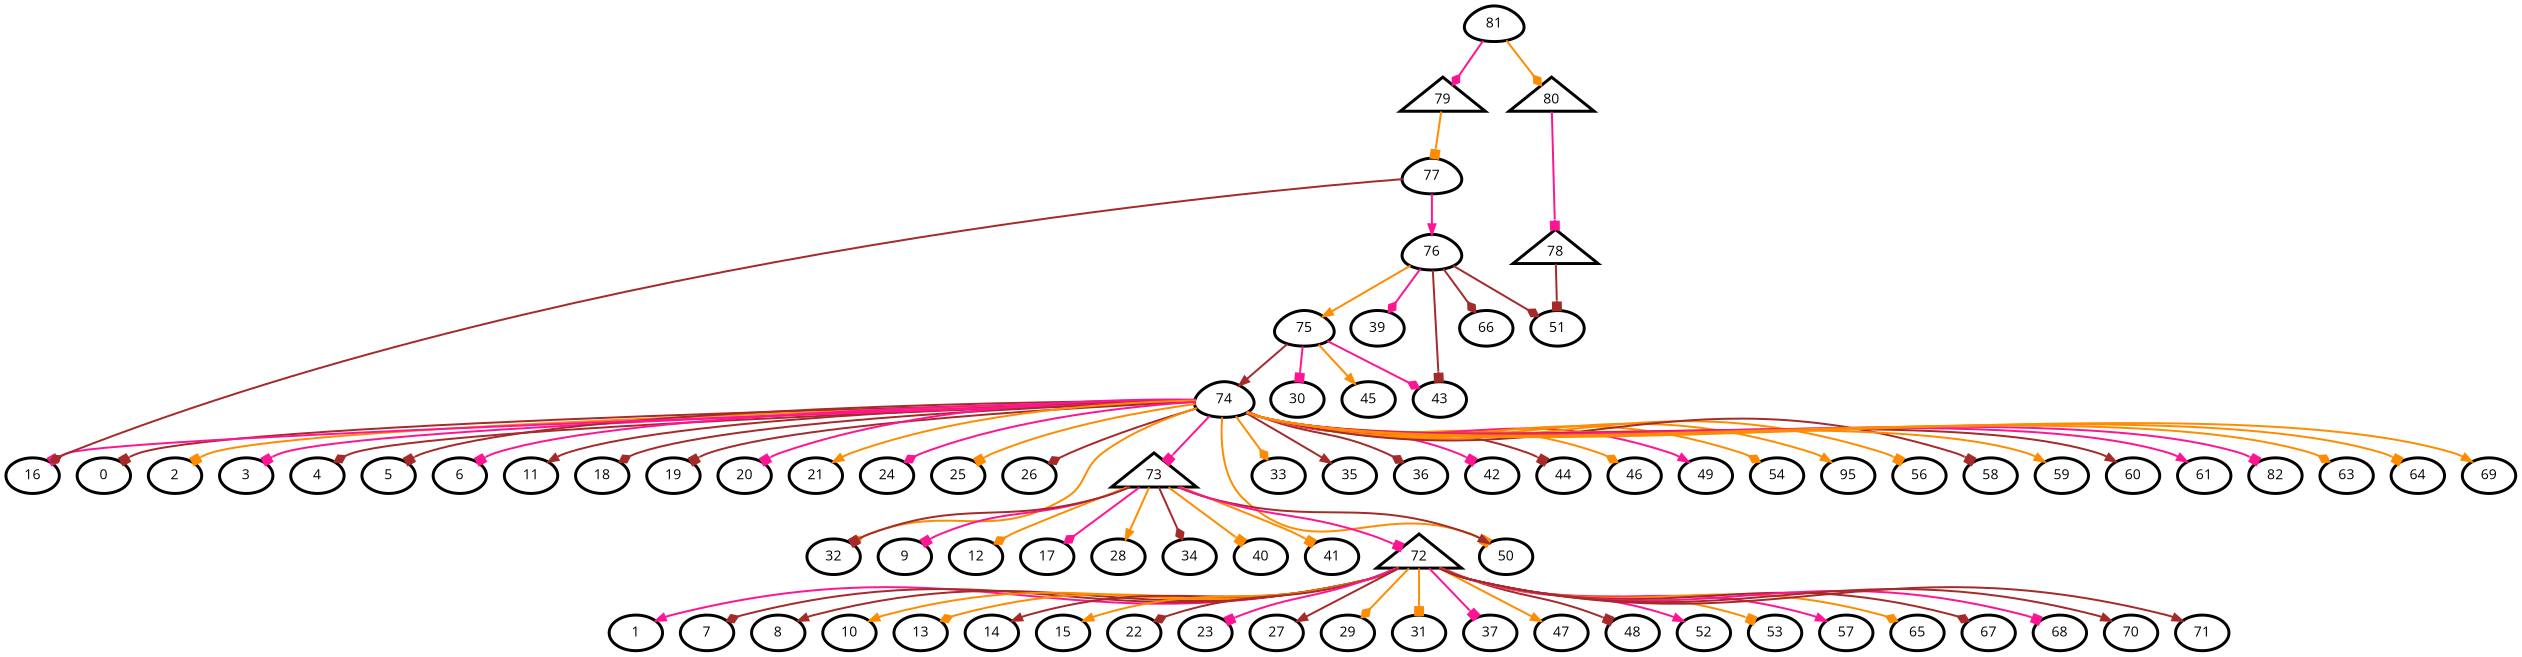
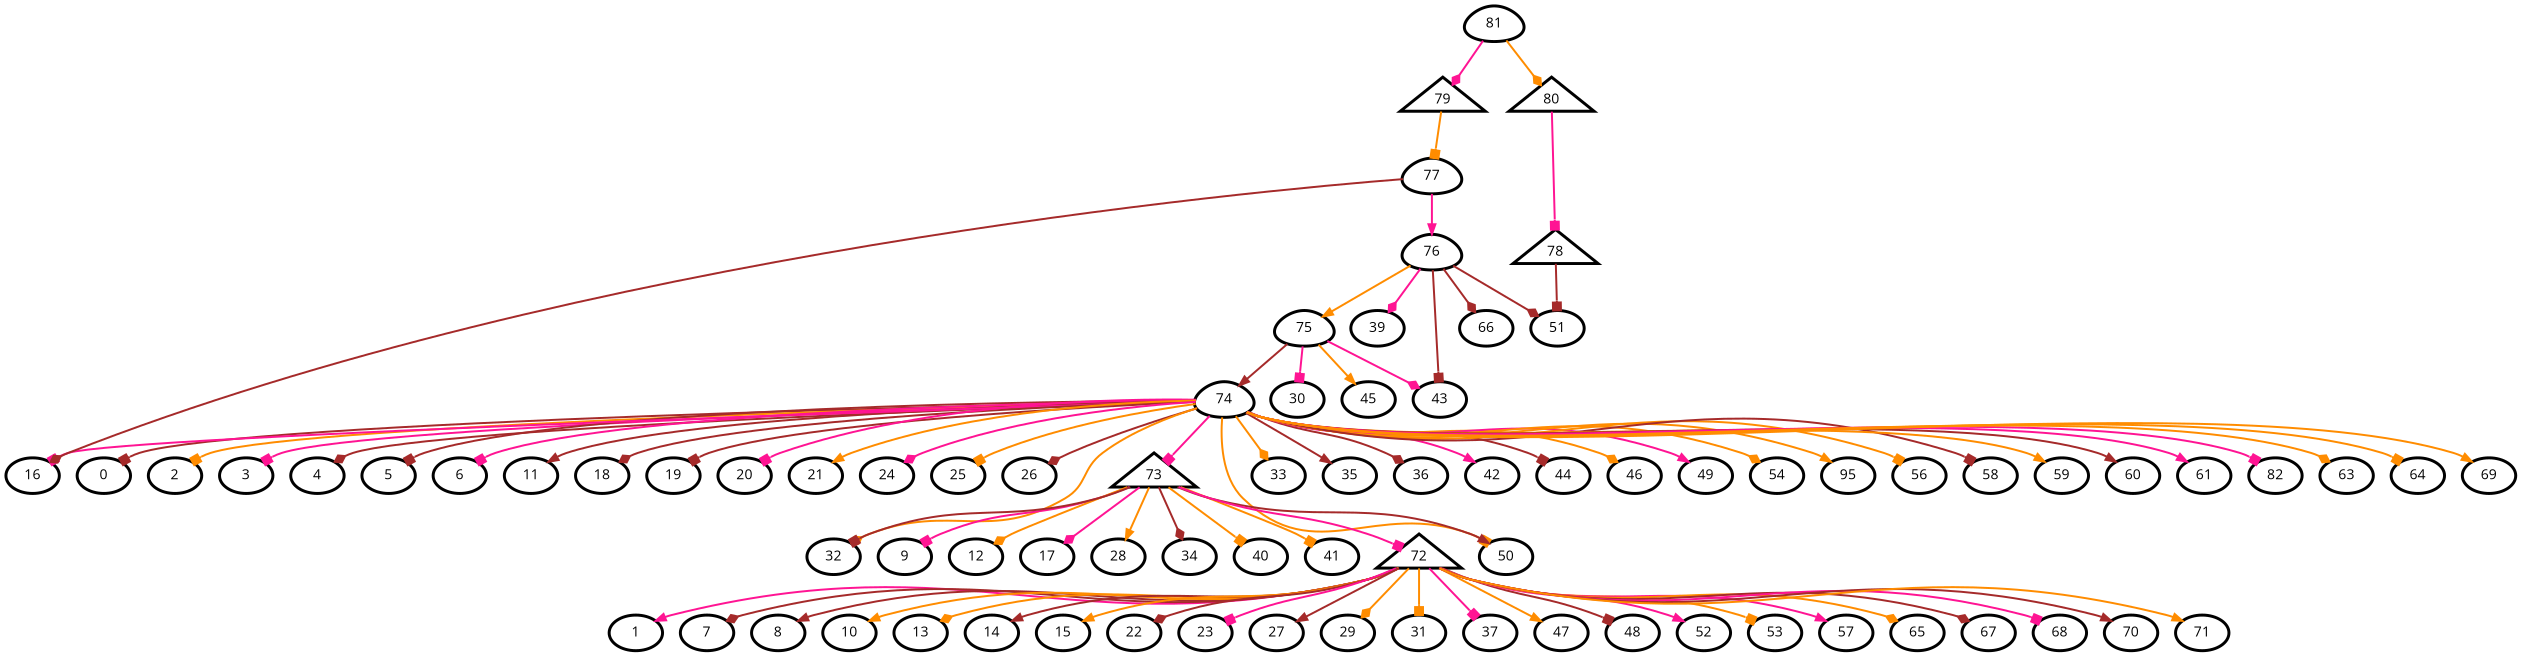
edge "74" -> "42": arrowhead box -> normal
edge "72" -> "71": color brown -> darkorange
